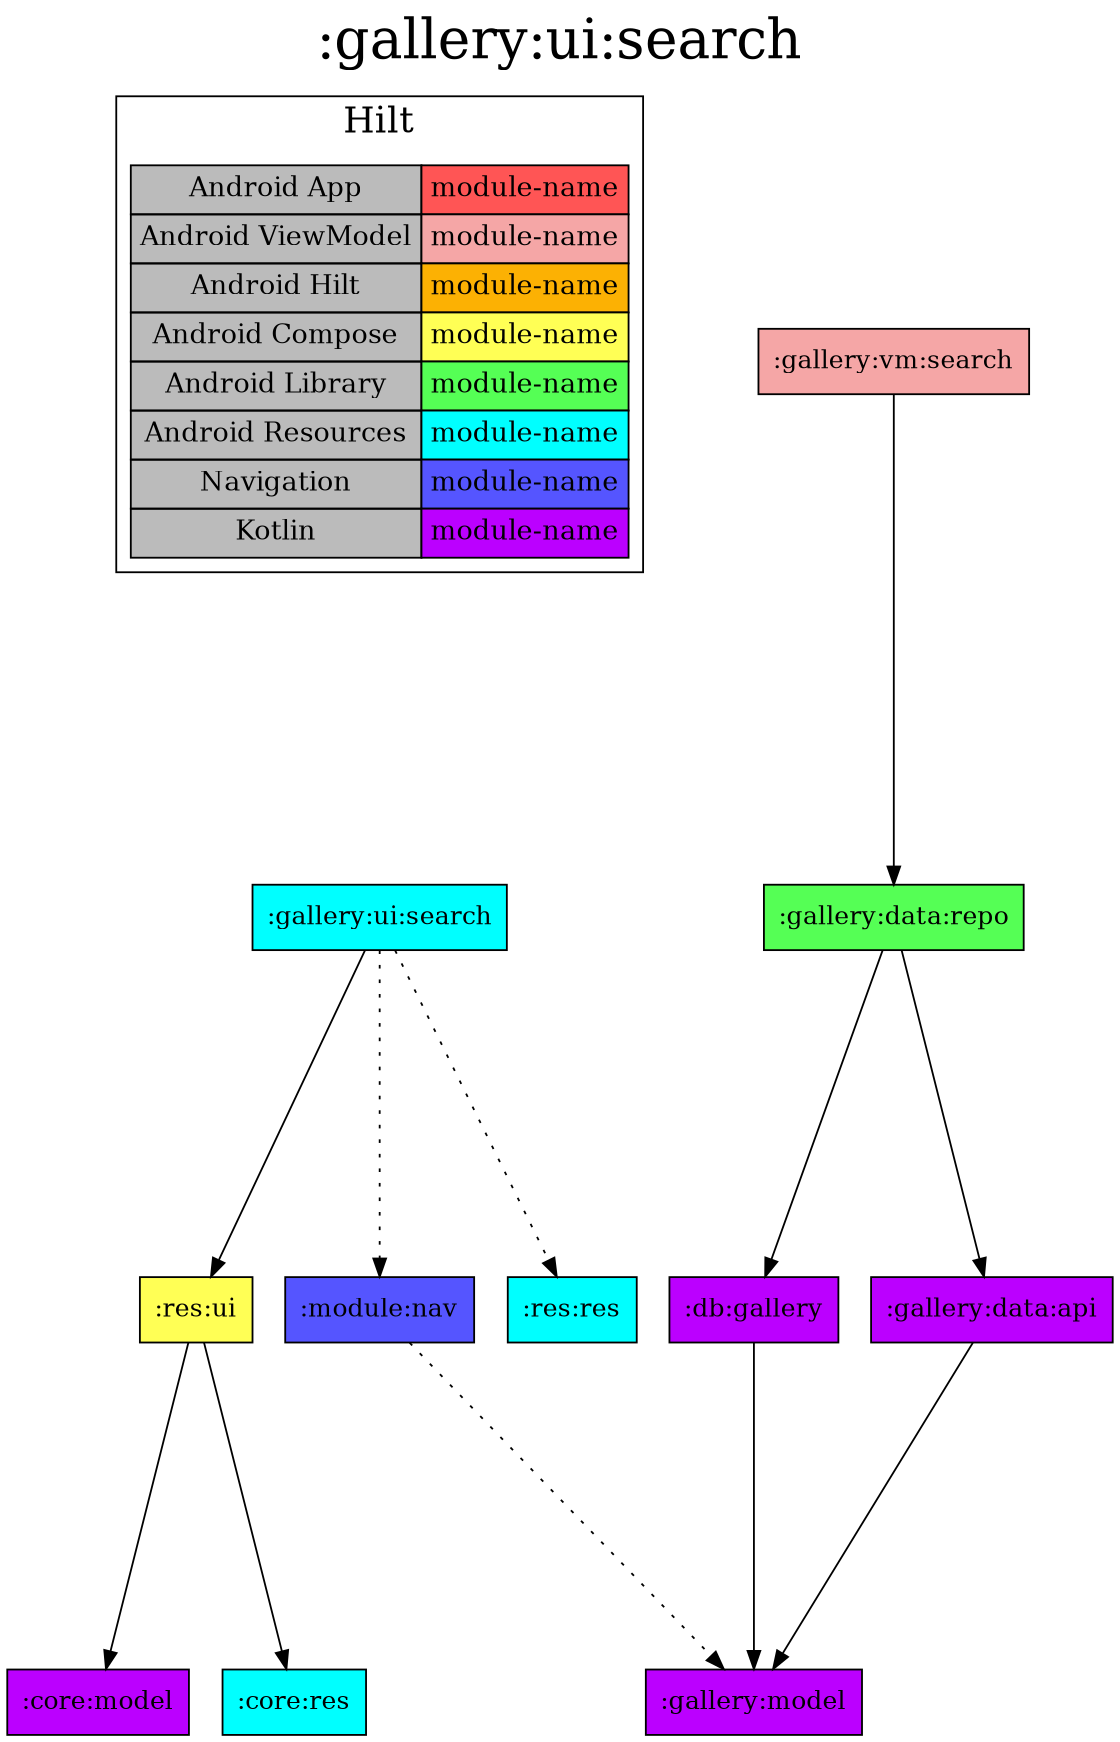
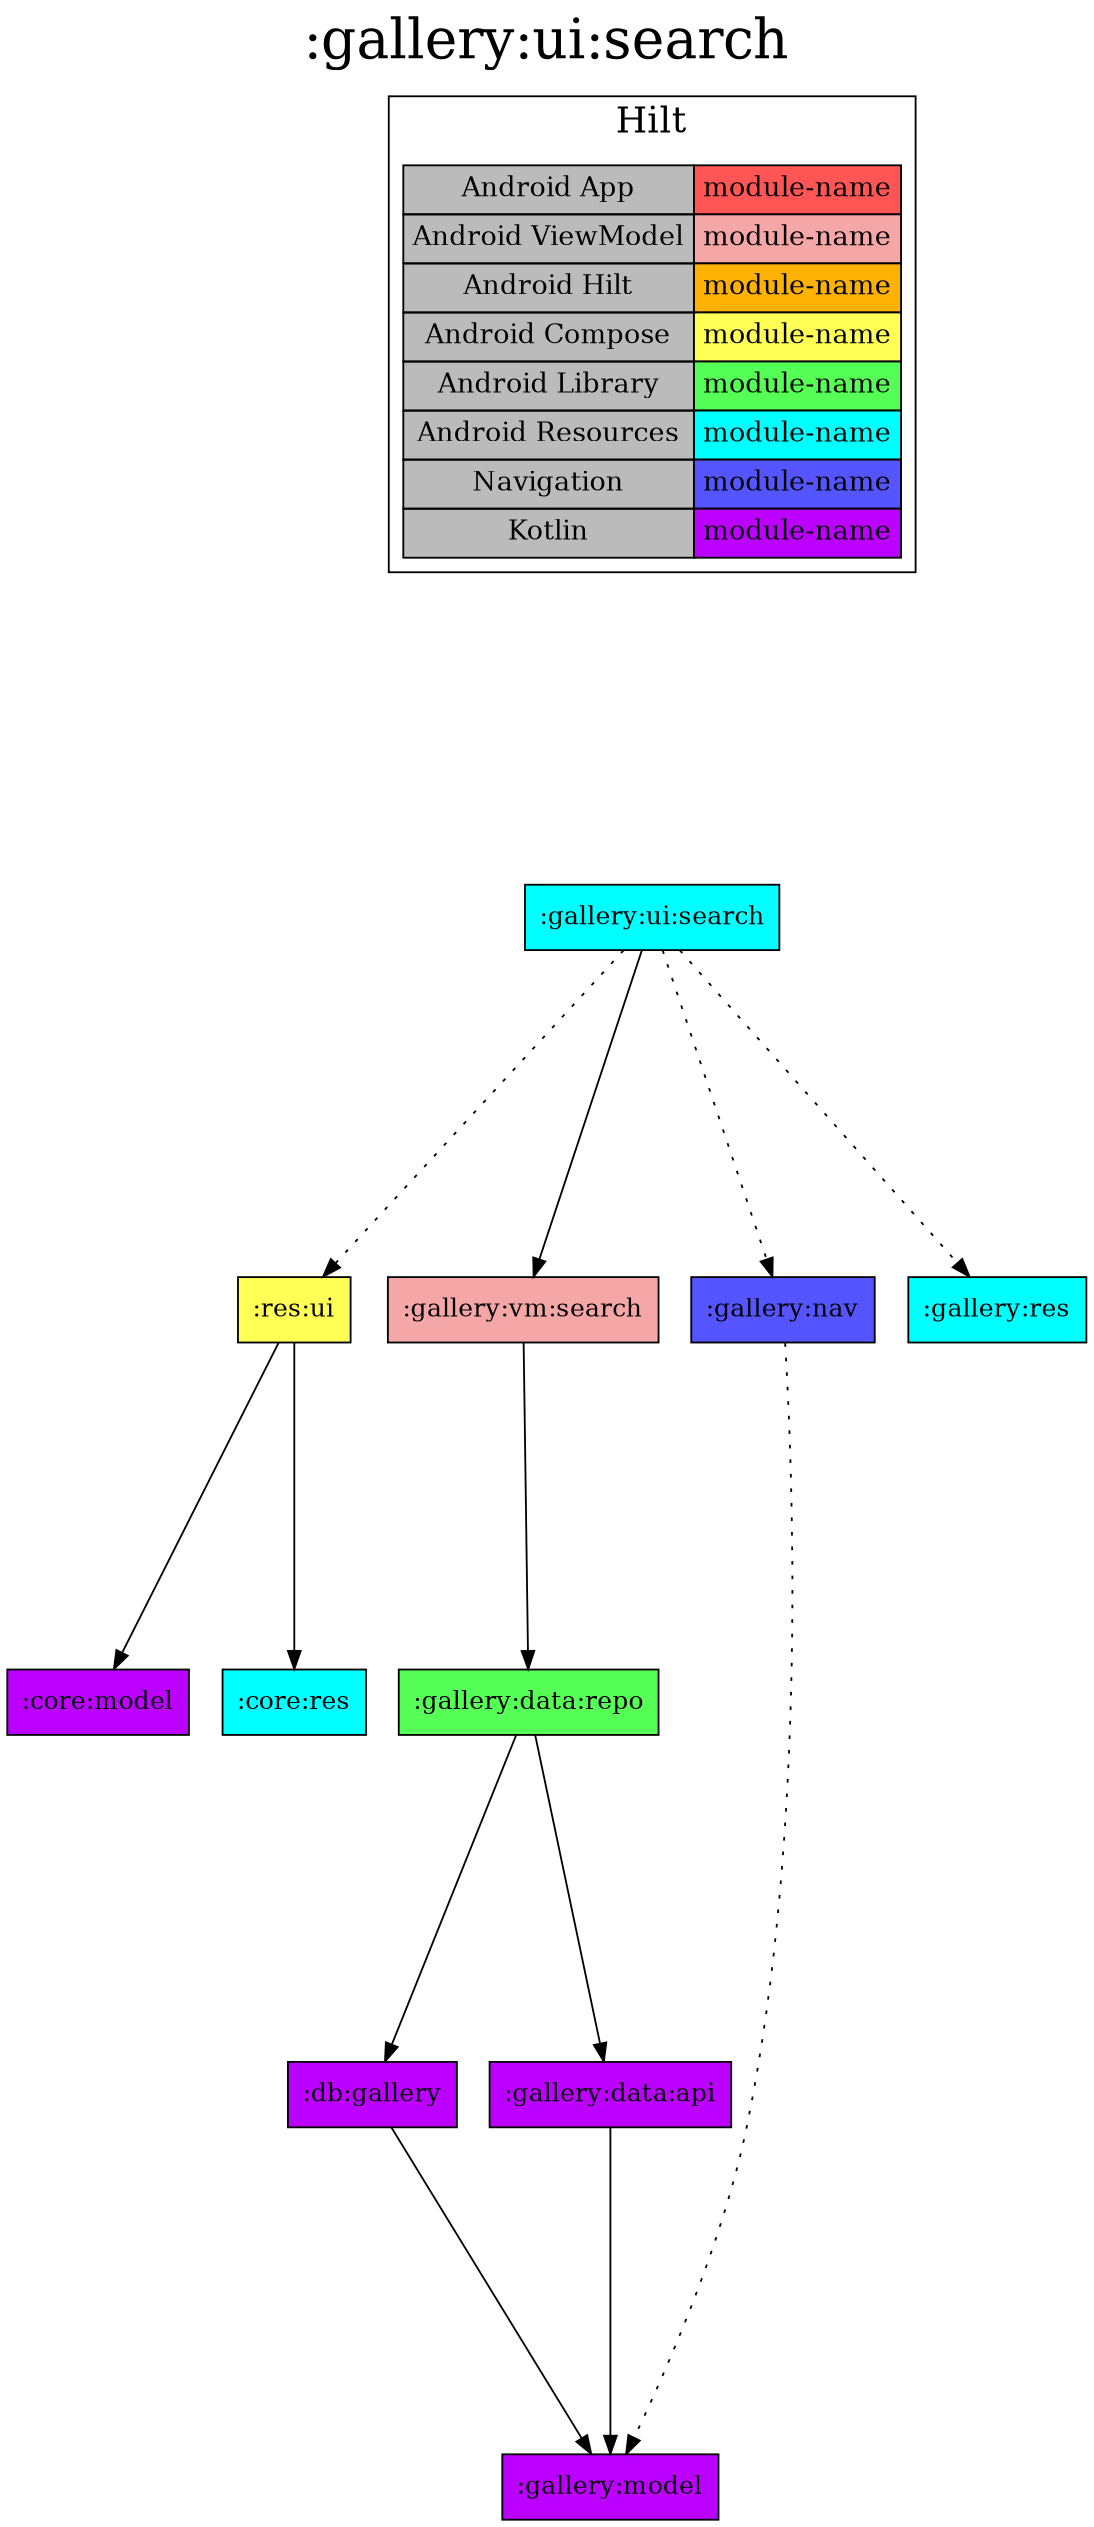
edge ":gallery:ui:search" -> ":res:ui": style solid -> dotted
edge ":gallery:ui:search" -> ":gallery:vm:search": added
node ":module:nav": label ":module:nav" -> ":gallery:nav"
node ":res:res": label ":res:res" -> ":gallery:res"
